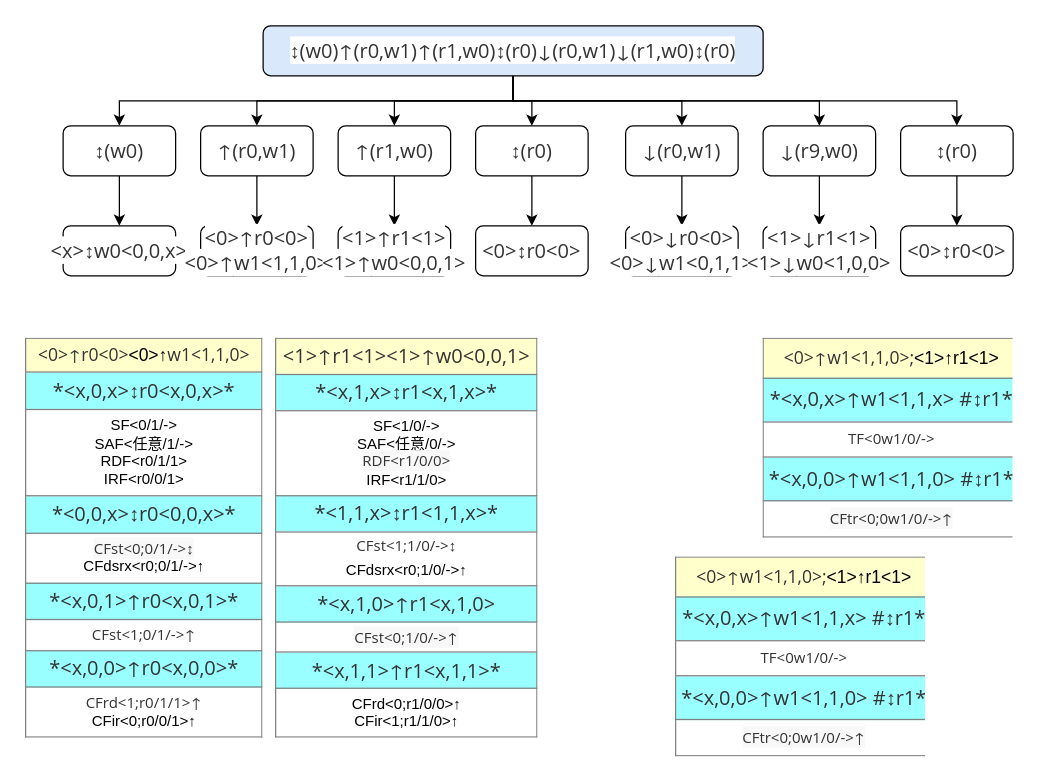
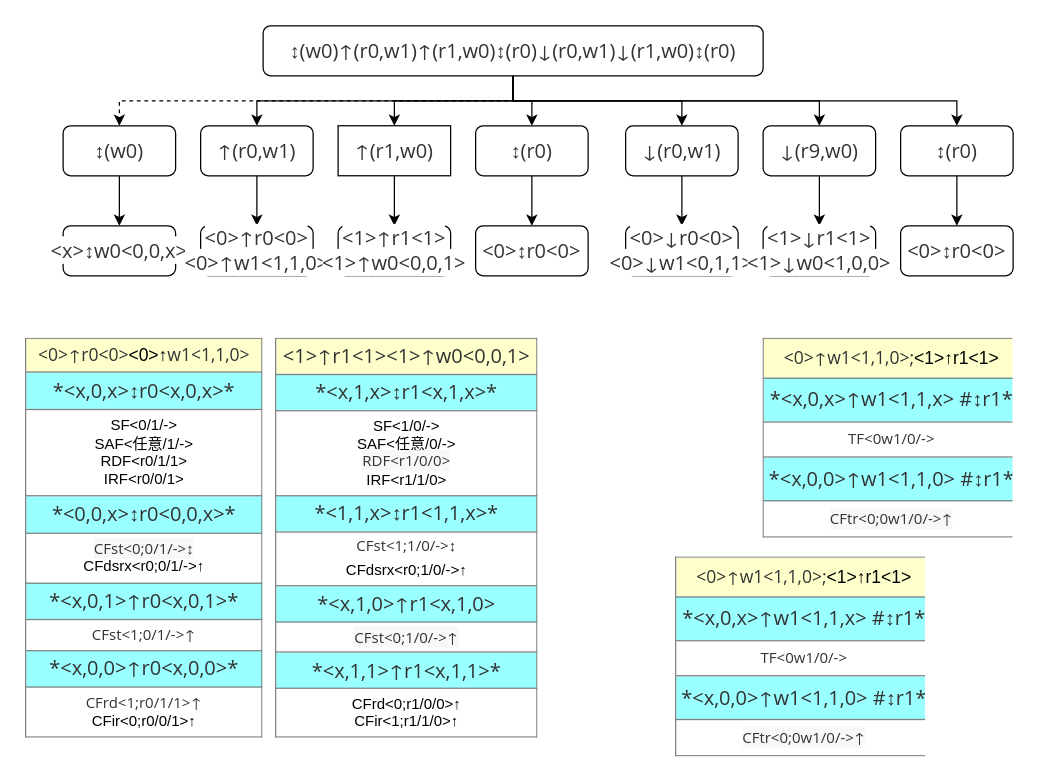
node "↕(w0)↑(r0,w1)↑(r1,w0)↕(r0)↓(r0,w1)↓(r1,w0)↕(r0)": fillcolor #dae8fc -> #ffffff
edge "↕(w0)↑(r0,w1)↑(r1,w0)↕(r0)↓(r0,w1)↓(r1,w0)↕(r0)" -> "↕(w0)": style solid -> dashed
node "↑(r1,w0)": shape rounded rectangle -> rectangle
